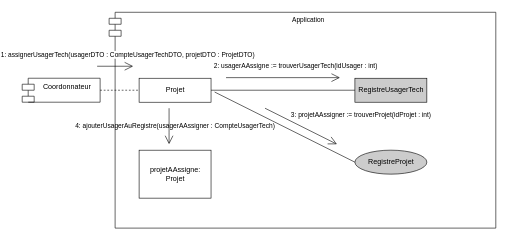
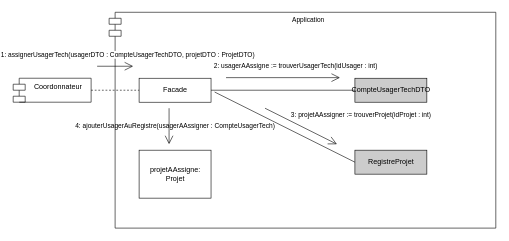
node "Coordonnateur": moved (61, 90) -> (52, 90)
node "Projet": label "Projet" -> "Facade"
node "RegistreUsagerTech": label "RegistreUsagerTech" -> "CompteUsagerTechDTO"
node "RegistreProjet": shape ellipse -> rectangle
